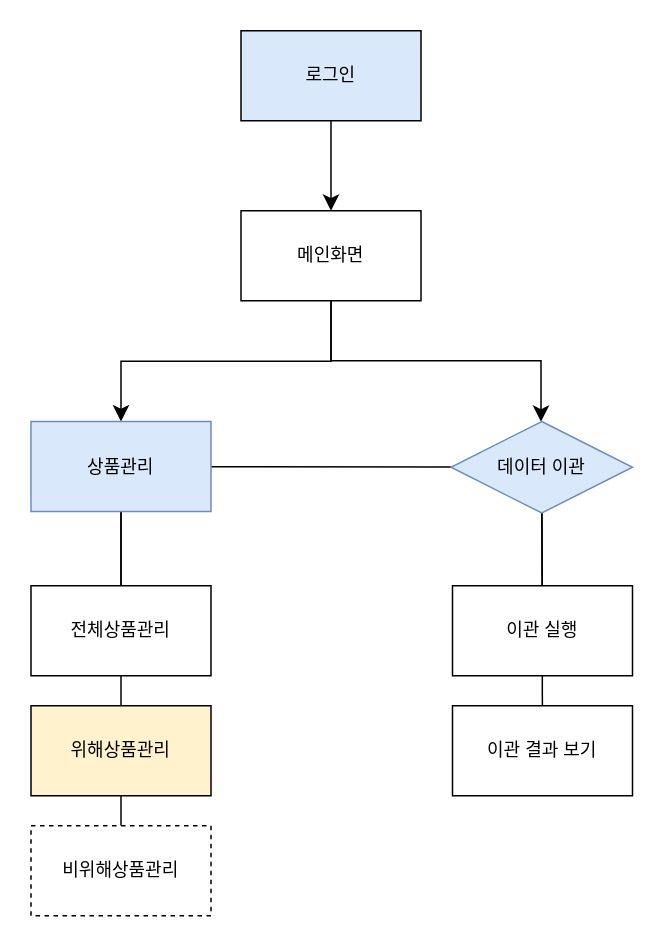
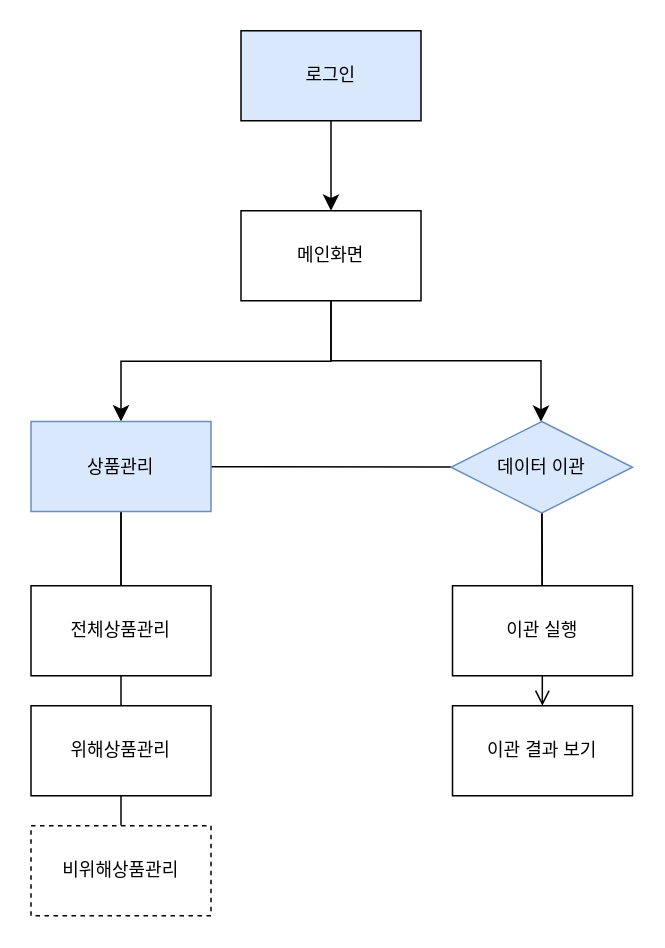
edge "데이터 이관" -- "이관 결과 보기": arrowhead none -> open
node "위해상품관리": fillcolor #fff2cc -> #ffffff
